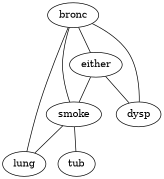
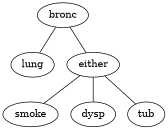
edge "bronc" -- "dysp": removed
edge "bronc" -- "smoke": removed
edge "smoke" -- "lung": removed
edge "smoke" -- "tub": now "either" -- "tub"
